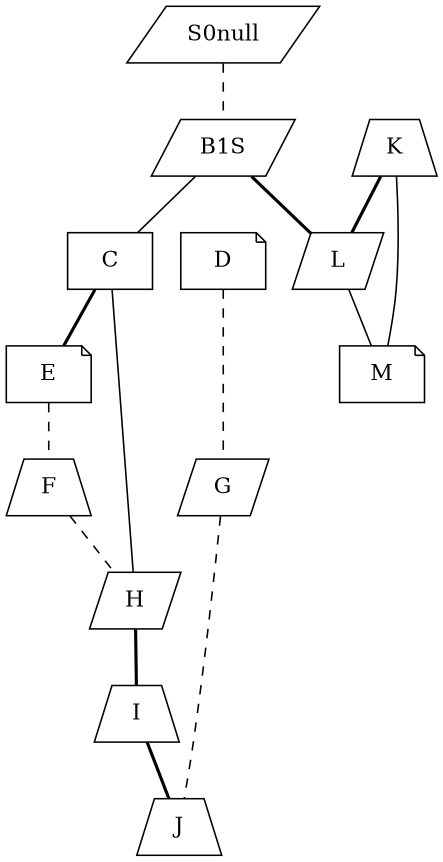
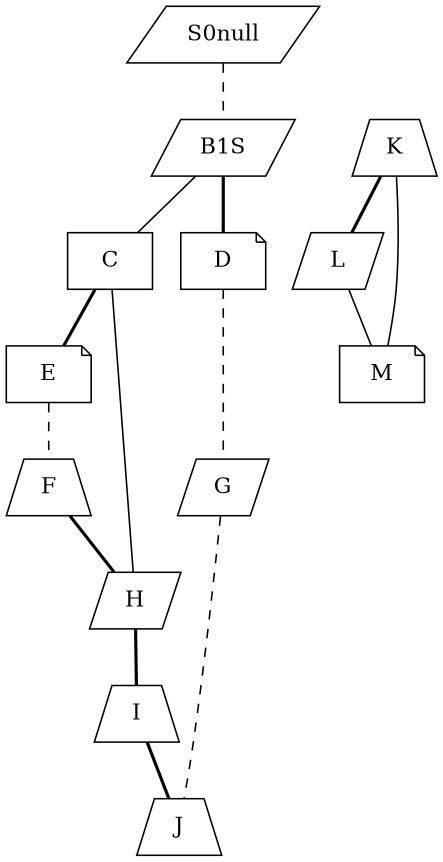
edge "B1S" -- "L": now "B1S" -- "D"
edge "F" -- "H": style dashed -> bold
